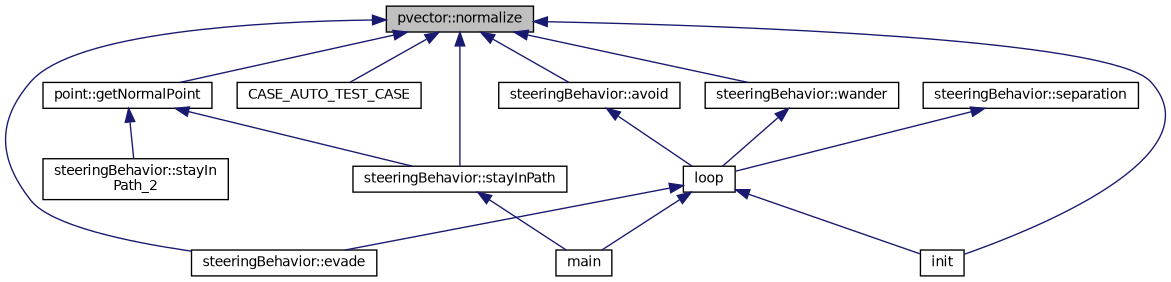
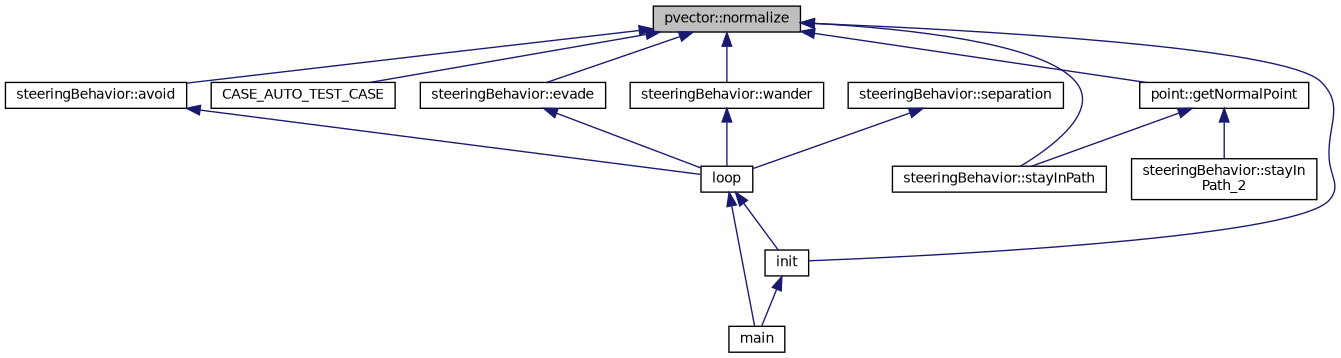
edge "steeringBehavior::evade" -> "loop": reversed
edge "main" -> "steeringBehavior::stayInPath": now "main" -> "init"
